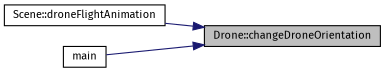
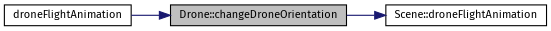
edge "Scene::droneFlightAnimation" -> "Drone::changeDroneOrientation": reversed
node "main": label "main" -> "droneFlightAnimation"
